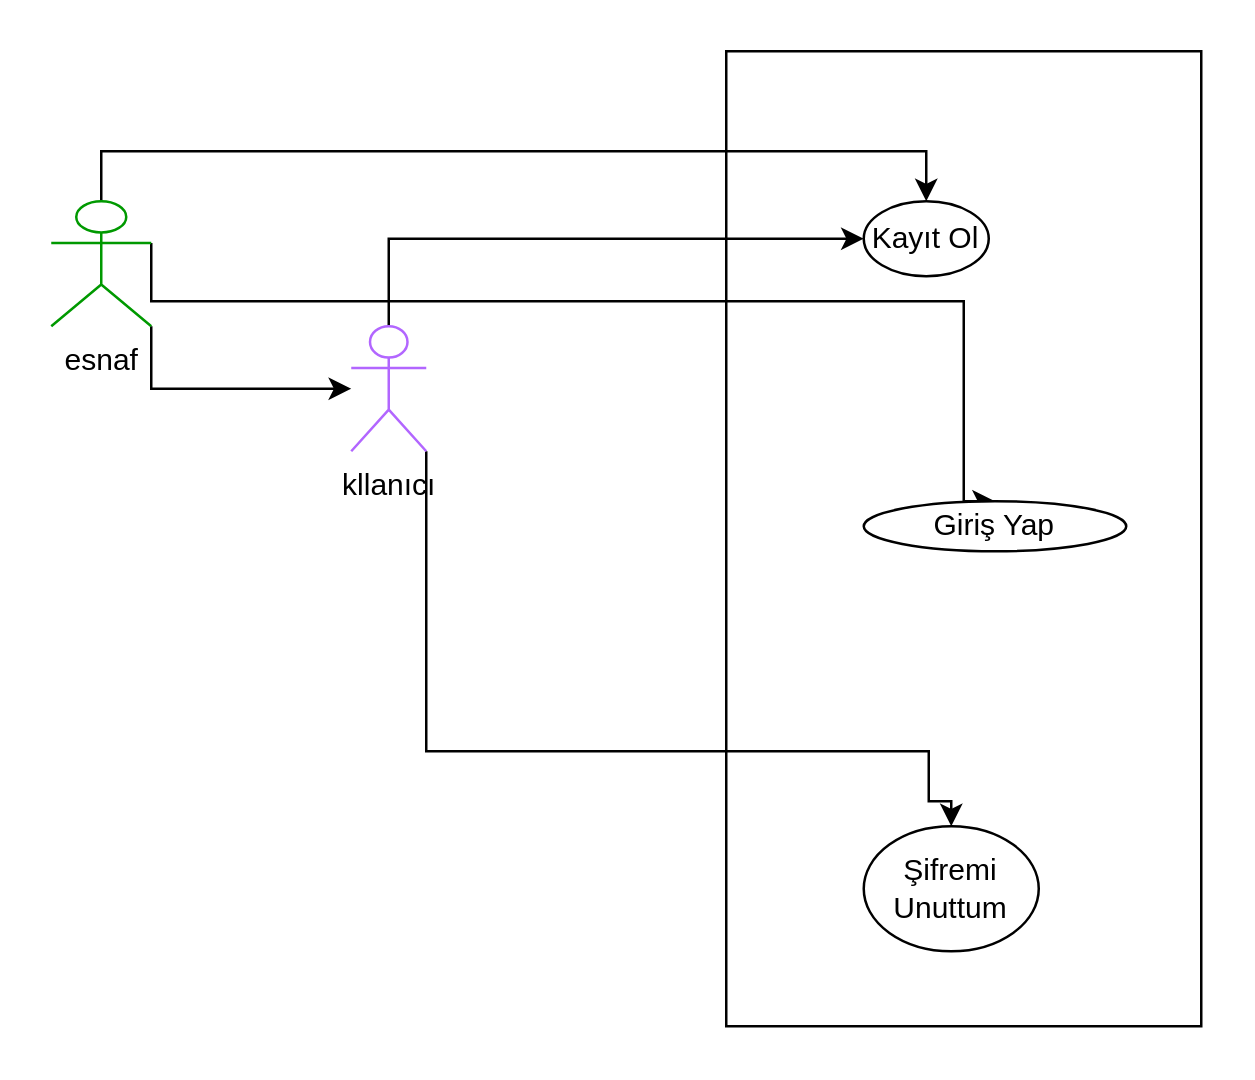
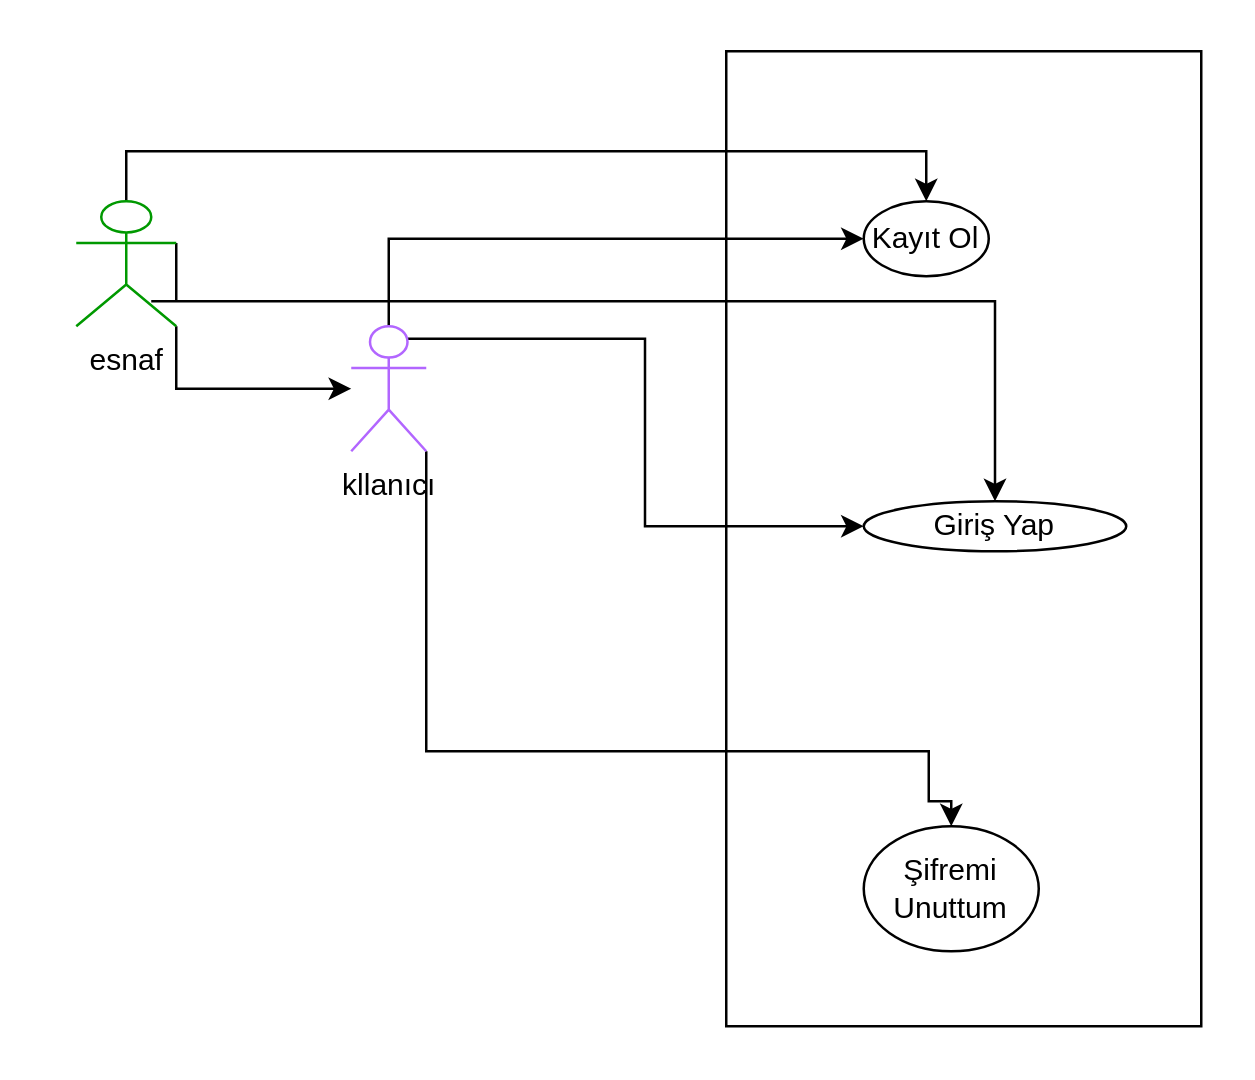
node "esnaf": moved (101, 264) -> (126, 264)
edge "kllanıcı" -> "Giriş Yap": added
